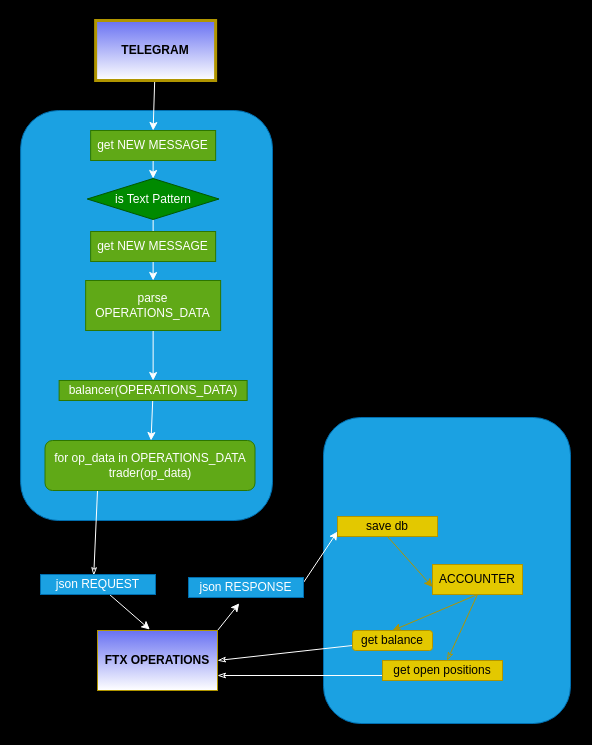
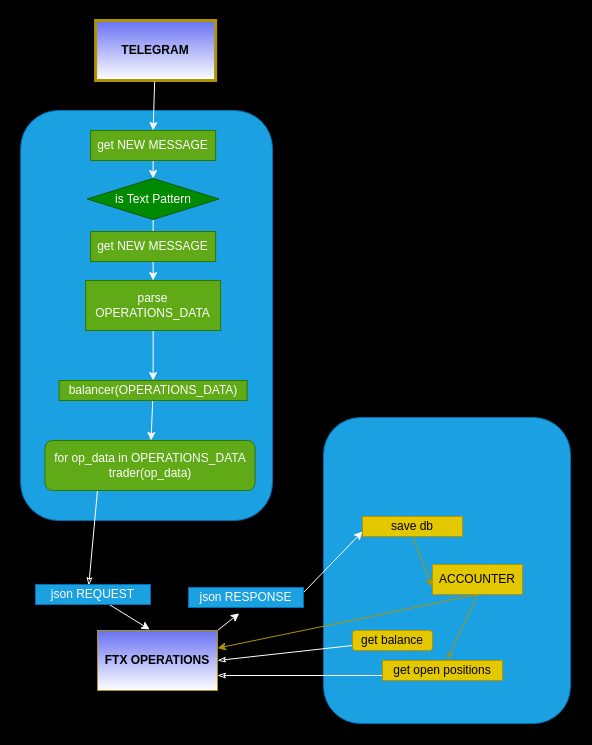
node "save db": moved (388, 527) -> (413, 527)
node "json REQUEST": moved (98, 585) -> (93, 595)
node "json RESPONSE": moved (246, 588) -> (246, 598)
edge "ACCOUNTER" -> "get balance": now "ACCOUNTER" -> "FTX OPERATIONS"
